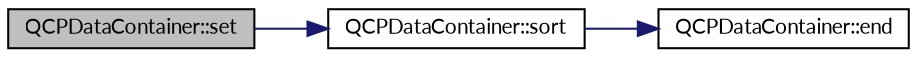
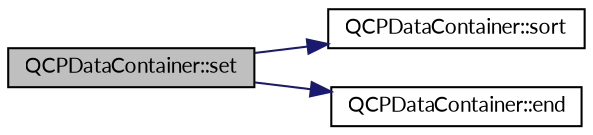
edge "QCPDataContainer::sort" -> "QCPDataContainer::end": now "QCPDataContainer::set" -> "QCPDataContainer::end"
